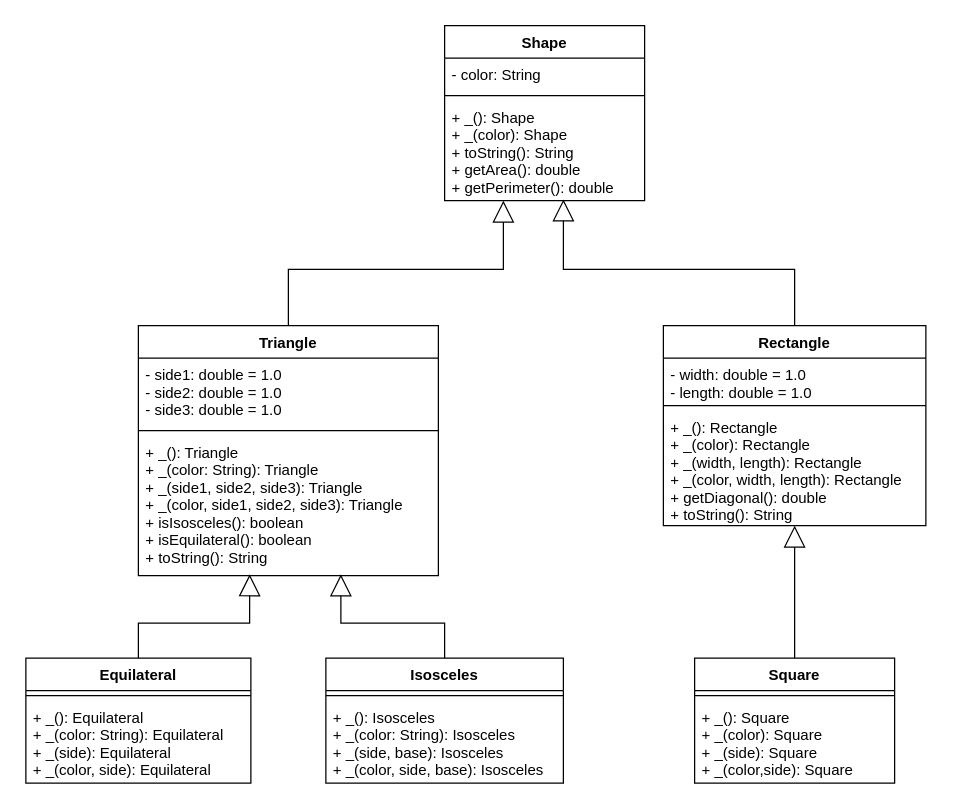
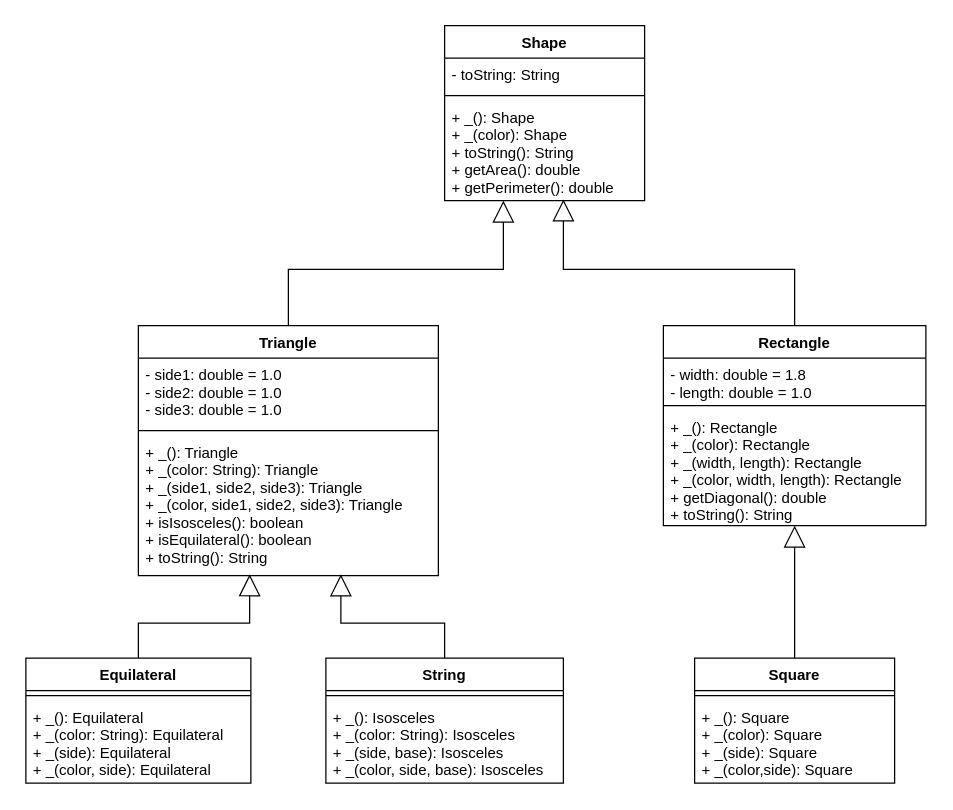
node "- color: String": label "- color: String" -> "- toString: String"
node "- width: double = 1.0 - length: double = 1.0": label "- width: double = 1.0 - length: double = 1.0" -> "- width: double = 1.8 - length: double = 1.0"
node "Isosceles": label "Isosceles" -> "String"
